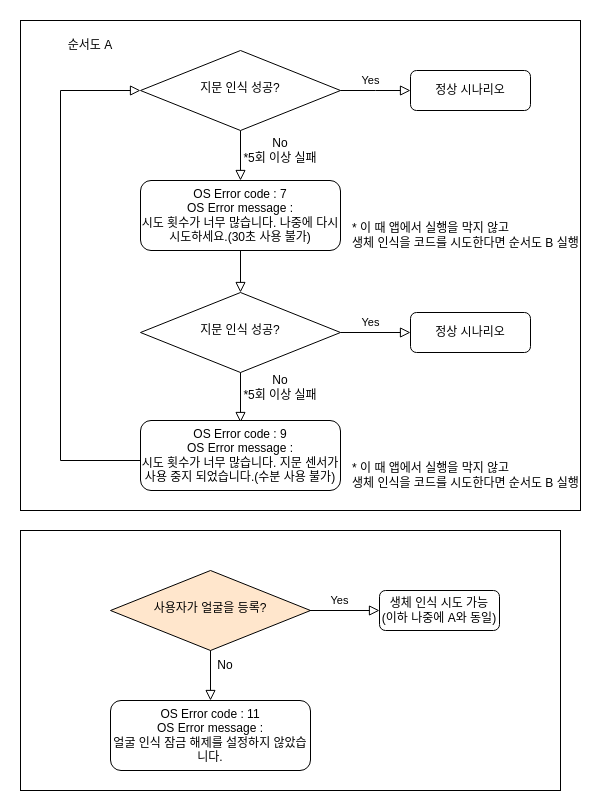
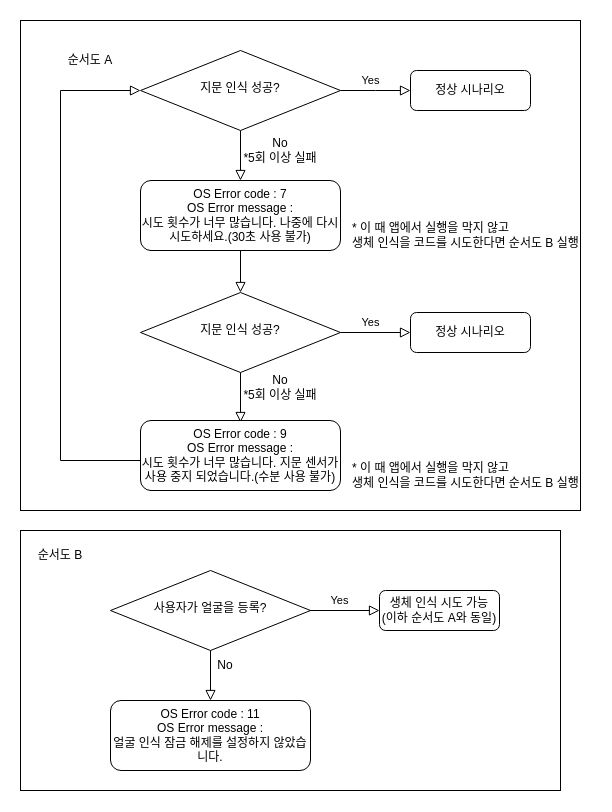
node "순서도 A": moved (91, 46) -> (91, 61)
node "순서도 B": added
node "사용자가 얼굴을 등록?": fillcolor #ffe6cc -> #ffffff
node "생체 인식 시도 가능 (이하 나중에 A와 동일)": label "생체 인식 시도 가능 (이하 나중에 A와 동일)" -> "생체 인식 시도 가능 (이하 순서도 A와 동일)"
